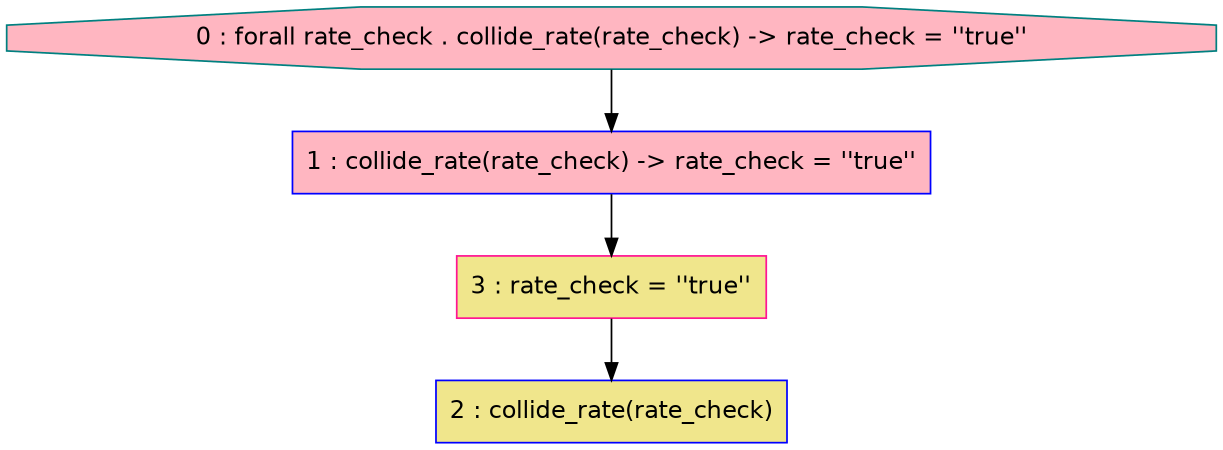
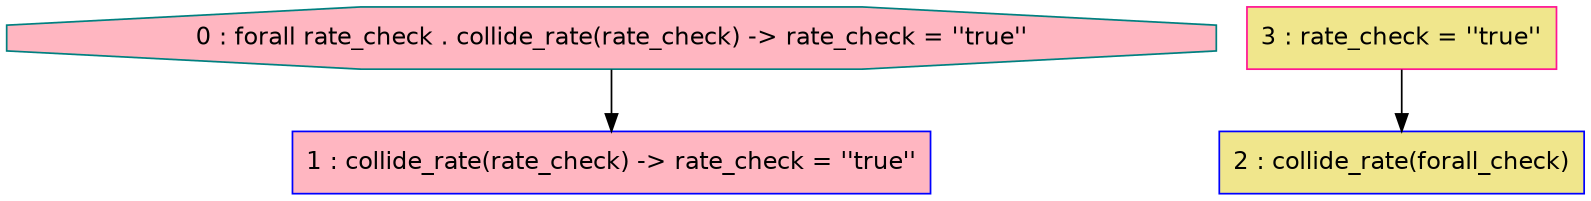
edge "1 : collide_rate(rate_check) -> rate_check = ''true''" -> "3 : rate_check = ''true''": removed
node "2 : collide_rate(rate_check)": label "2 : collide_rate(rate_check)" -> "2 : collide_rate(forall_check)"
